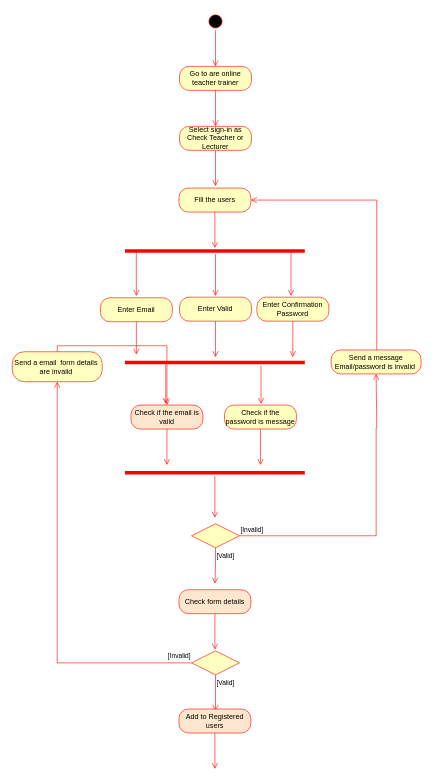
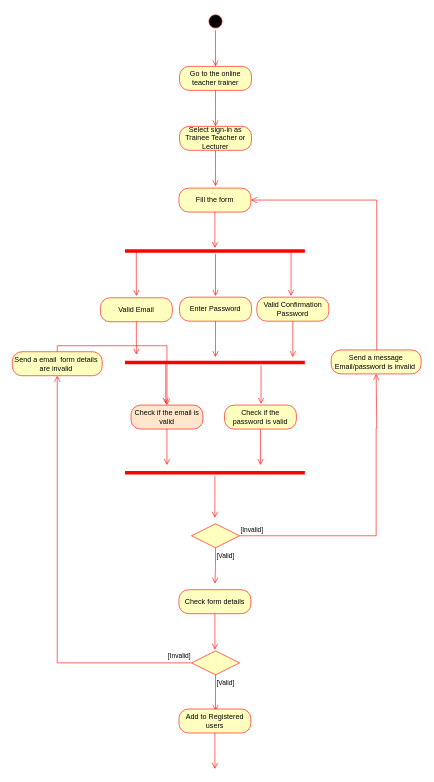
node "Go to are online teacher trainer": label "Go to are online teacher trainer" -> "Go to the online teacher trainer"
node "Select sign-in as Check Teacher or Lecturer": label "Select sign-in as Check Teacher or Lecturer" -> "Select sign-in as Trainee Teacher or Lecturer"
node "Fill the users": label "Fill the users" -> "Fill the form"
node "Enter Valid": label "Enter Valid" -> "Enter Password"
node "Enter Confirmation Password": label "Enter Confirmation Password" -> "Valid Confirmation Password"
node "Enter Email": label "Enter Email" -> "Valid Email"
node "Send a email form details are invalid": size 90x30 -> 90x24
node "Check if the password is message": label "Check if the password is message" -> "Check if the password is valid"
node "Check form details": fillcolor #ffe6cc -> #ffffc0
node "Add to Registered users": fillcolor #ffe6cc -> #ffffc0
